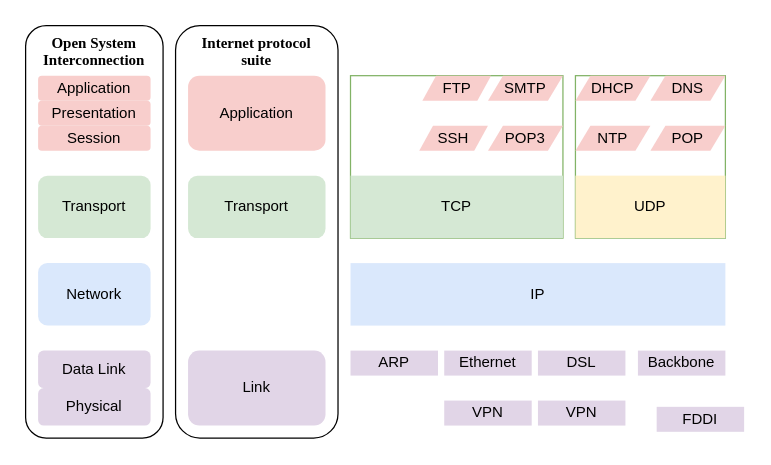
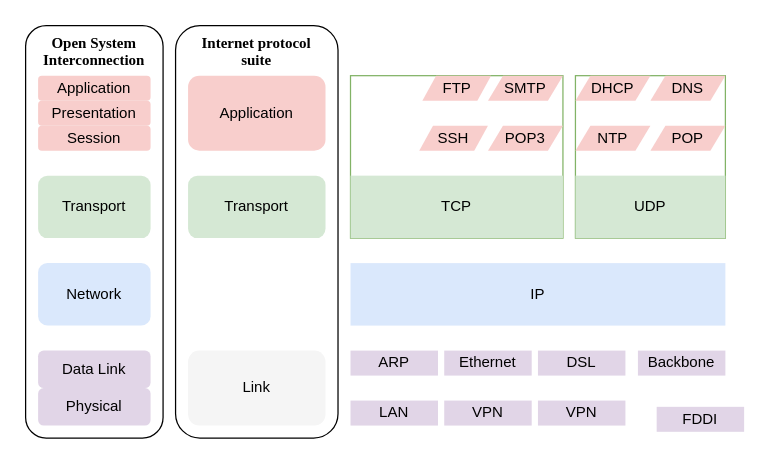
node "UDP": fillcolor #fff2cc -> #d5e8d4
node "Link": fillcolor #e1d5e7 -> #f5f5f5
node "LAN": added
